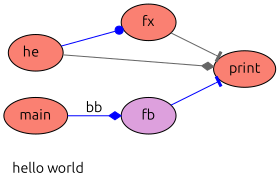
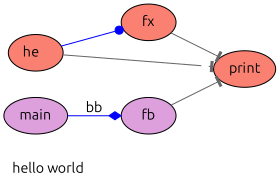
edge "he" -> "print": arrowhead diamond -> tee
edge "fb" -> "print": color blue -> gray40
node "main": fillcolor salmon -> plum
